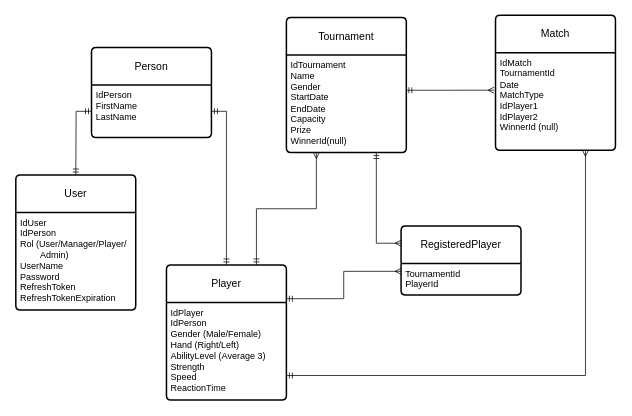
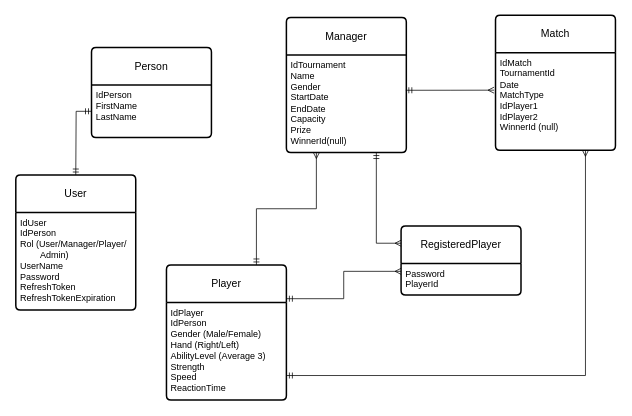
node "Tournament": label "Tournament" -> "Manager"
edge "IdPerson FirstName LastName" -- "Player": removed
node "TournamentId PlayerId": label "TournamentId PlayerId" -> "Password PlayerId"
